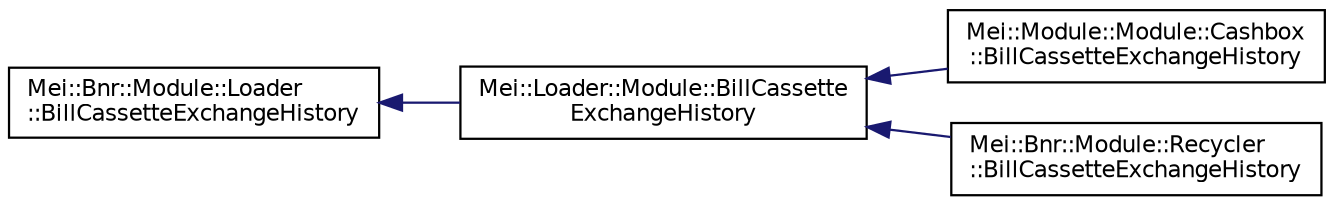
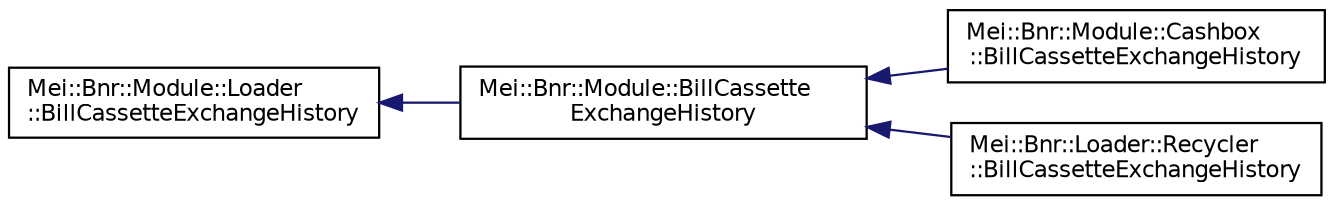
node "Mei::Module::Module::Cashbox ::BillCassetteExchangeHistory": label "Mei::Module::Module::Cashbox ::BillCassetteExchangeHistory" -> "Mei::Bnr::Module::Cashbox ::BillCassetteExchangeHistory"
node "Mei::Loader::Module::BillCassette ExchangeHistory": label "Mei::Loader::Module::BillCassette ExchangeHistory" -> "Mei::Bnr::Module::BillCassette ExchangeHistory"
node "Mei::Bnr::Module::Recycler ::BillCassetteExchangeHistory": label "Mei::Bnr::Module::Recycler ::BillCassetteExchangeHistory" -> "Mei::Bnr::Loader::Recycler ::BillCassetteExchangeHistory"
